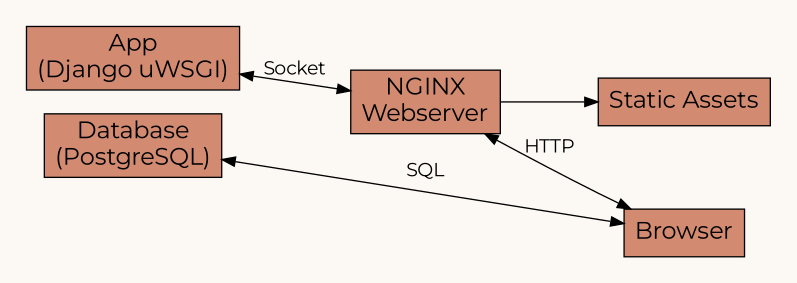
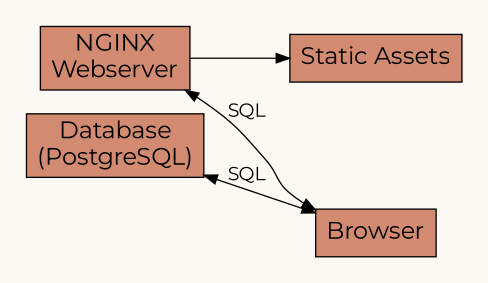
node "App (Django uWSGI)": removed
edge "NGINX Webserver" -- "Browser": label "HTTP" -> "SQL"
